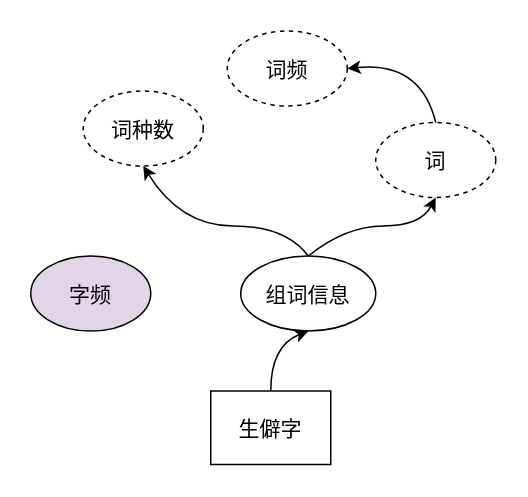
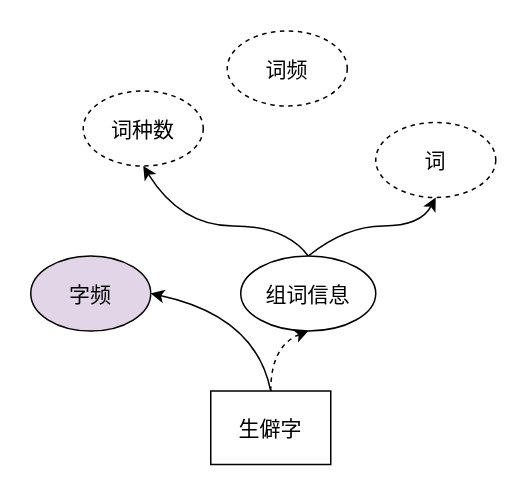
edge "词" -> "词频": removed
edge "生僻字" -> "字频": added
edge "生僻字" -> "组词信息": style solid -> dashed
